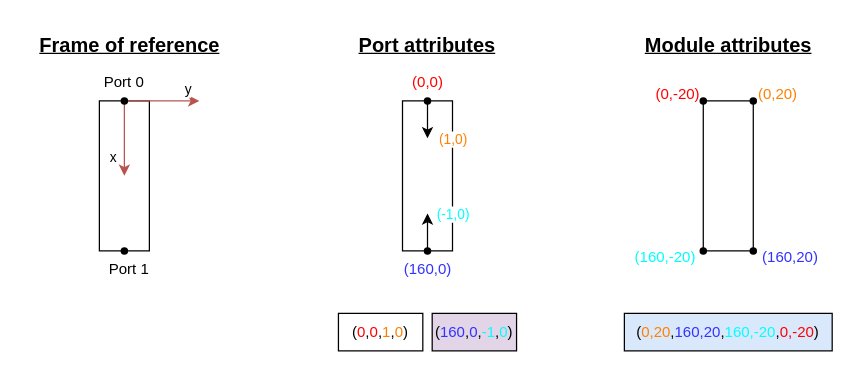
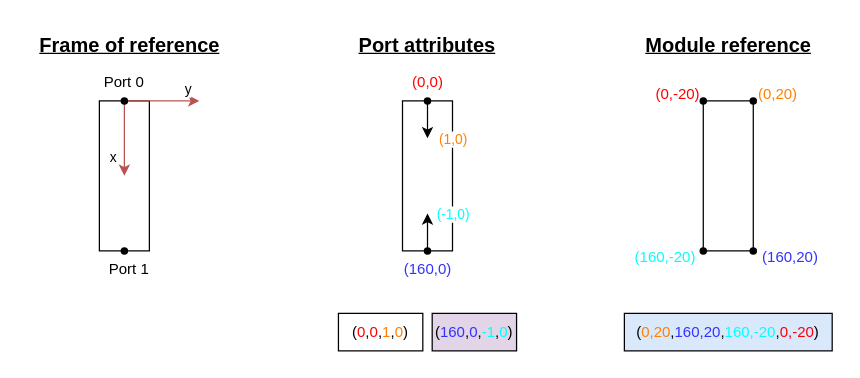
node "Module attributes": label "Module attributes" -> "Module reference"
